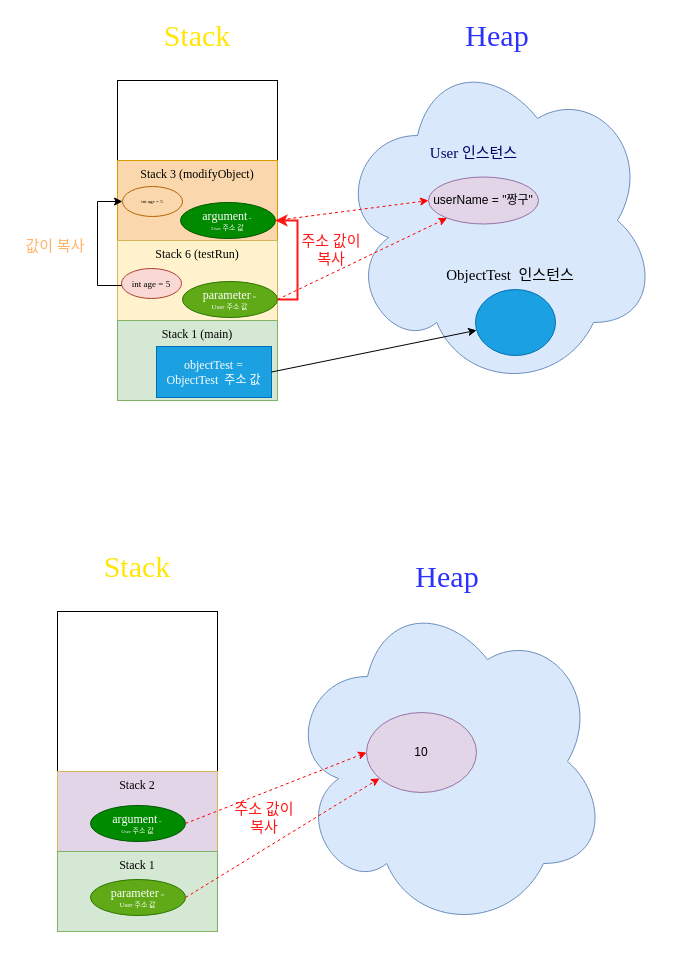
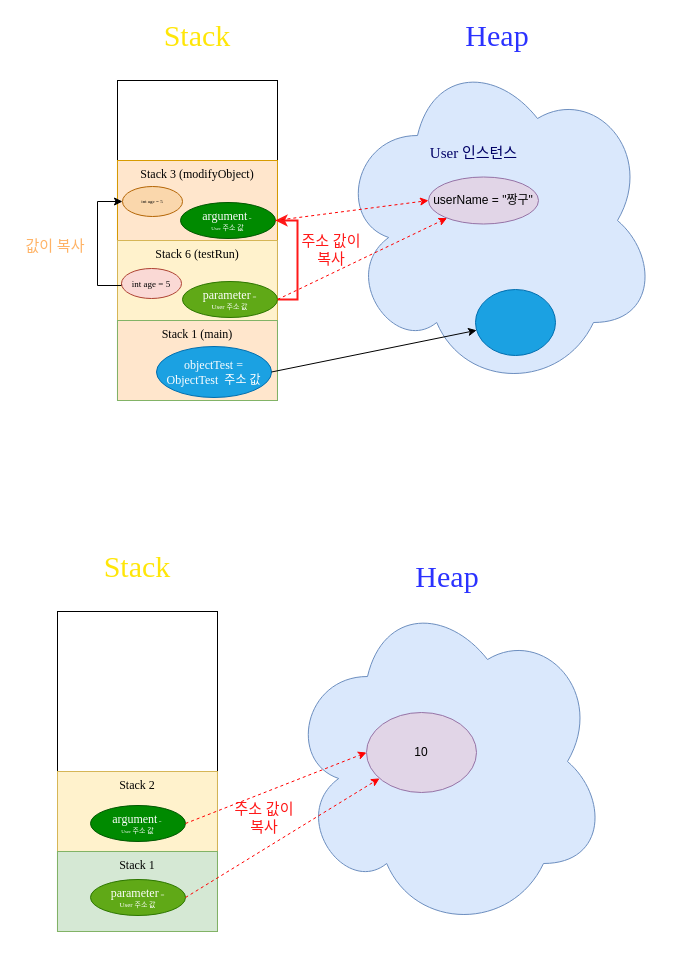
node "Stack 3 (modifyObject)": fillcolor #fad7ac -> #ffe6cc
node "ObjectTest 인스턴스": removed
node "Stack 1 (main)": fillcolor #d5e8d4 -> #ffe6cc
node "objectTest = ObjectTest 주소 값": shape rectangle -> ellipse
node "Stack 2": fillcolor #e1d5e7 -> #fff2cc
